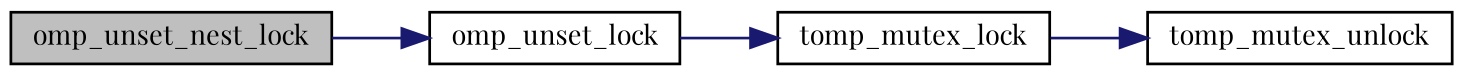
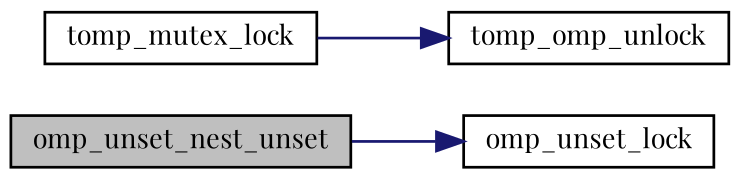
node "omp_unset_nest_lock": label "omp_unset_nest_lock" -> "omp_unset_nest_unset"
edge "omp_unset_lock" -> "tomp_mutex_lock": removed
node "tomp_mutex_unlock": label "tomp_mutex_unlock" -> "tomp_omp_unlock"
